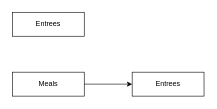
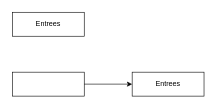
node "Meals": removed
